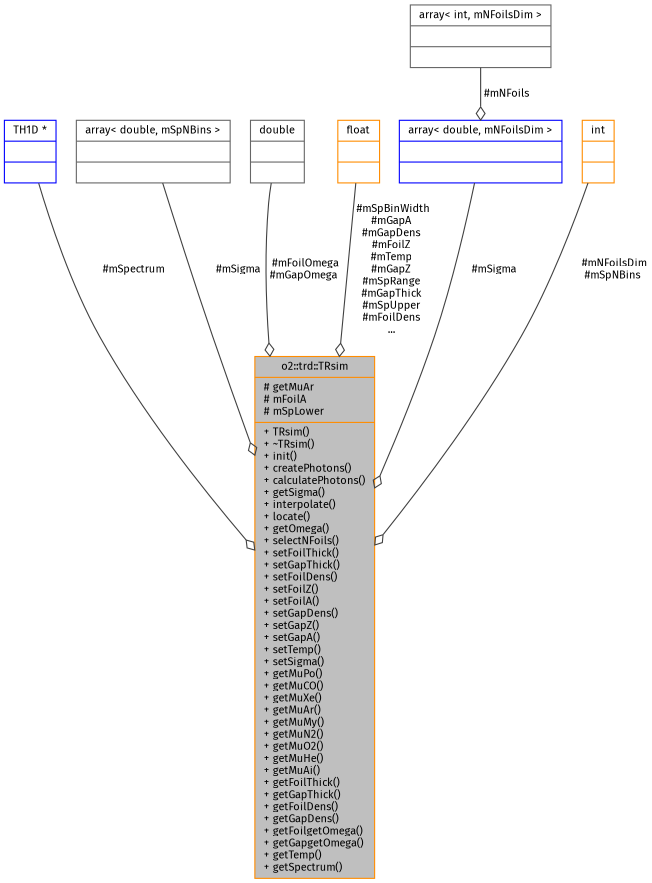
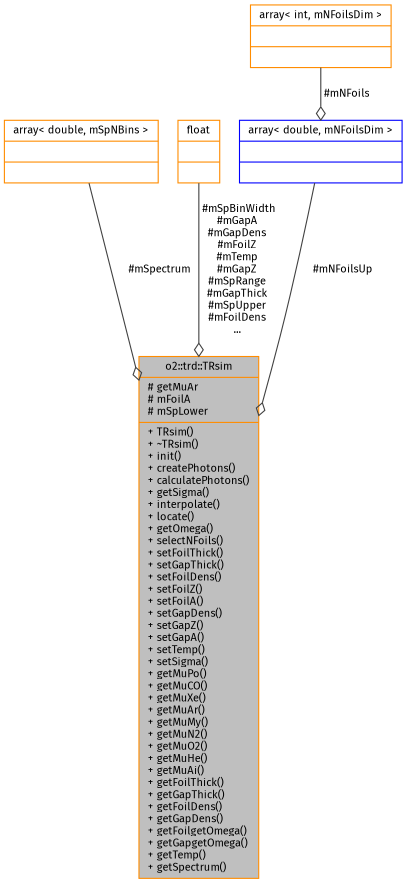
node "array< int, mNFoilsDim >": color gray40 -> darkorange
node "TH1D *": removed
node "array< double, mSpNBins >": color gray40 -> darkorange
node "double": removed
node "int": removed
edge "array< double, mSpNBins >" -> "o2::trd::TRsim": label " #mSigma" -> " #mSpectrum"
edge "array< double, mNFoilsDim >" -> "o2::trd::TRsim": label " #mSigma" -> " #mNFoilsUp"
